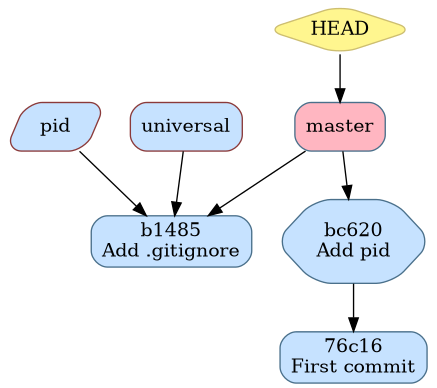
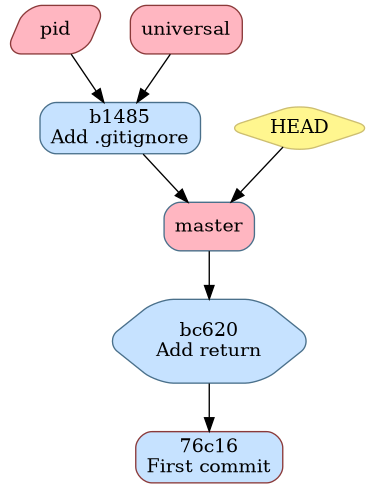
node "pid": fillcolor slategray1 -> lightpink
node "universal": fillcolor slategray1 -> lightpink
edge "master" -> "b1485 Add .gitignore": reversed
node "bc620 Add pid": label "bc620 Add pid" -> "bc620 Add return"
node "76c16 First commit": color skyblue4 -> indianred4
